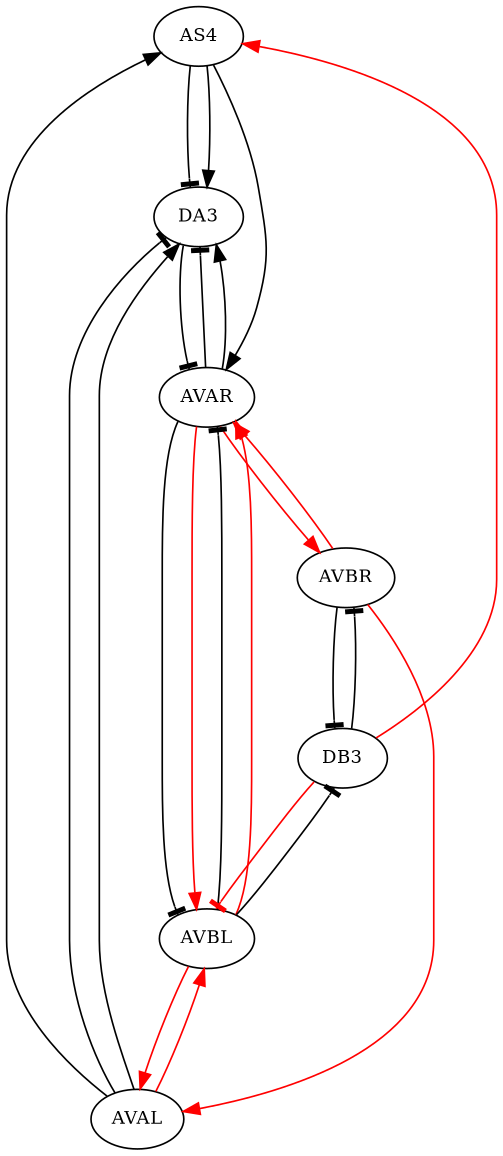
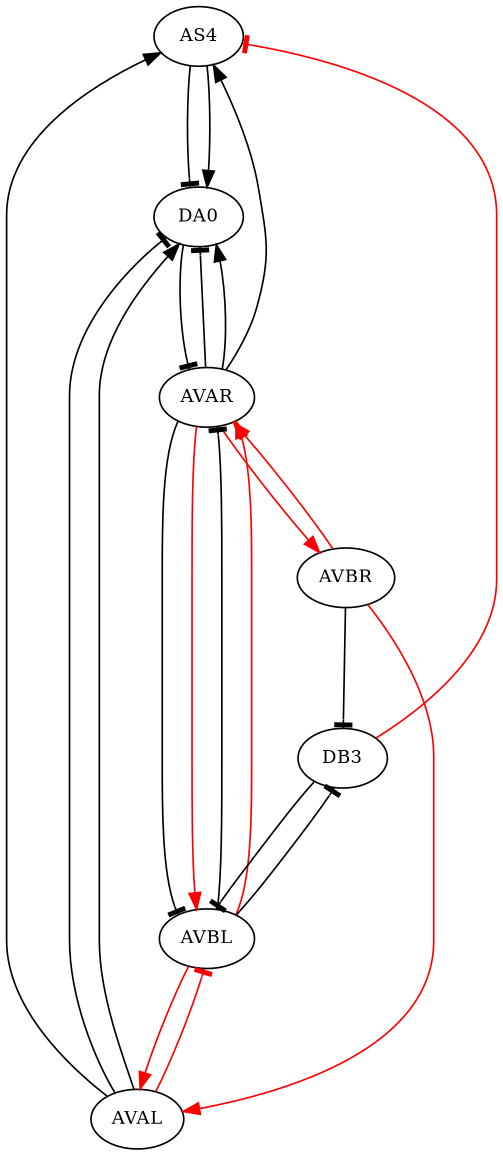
edge "AS4" -> "AVAR": reversed
node "DA3": label "DA3" -> "DA0"
edge "DB3" -> "AS4": arrowhead normal -> tee
edge "DB3" -> "AVBR": removed
edge "DB3" -> "AVBL": color red -> black
edge "AVAL" -> "AVBL": arrowhead normal -> tee
